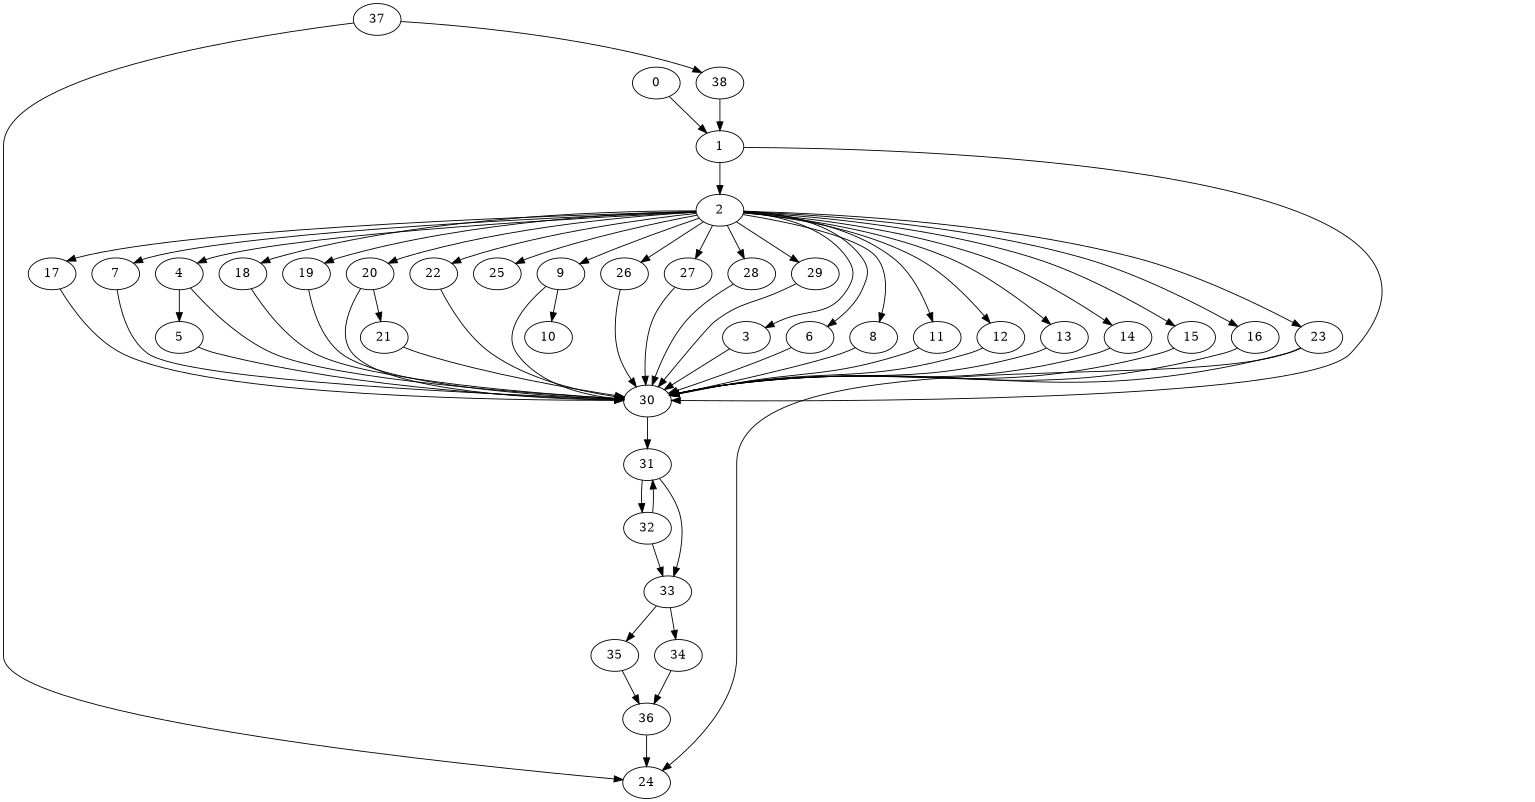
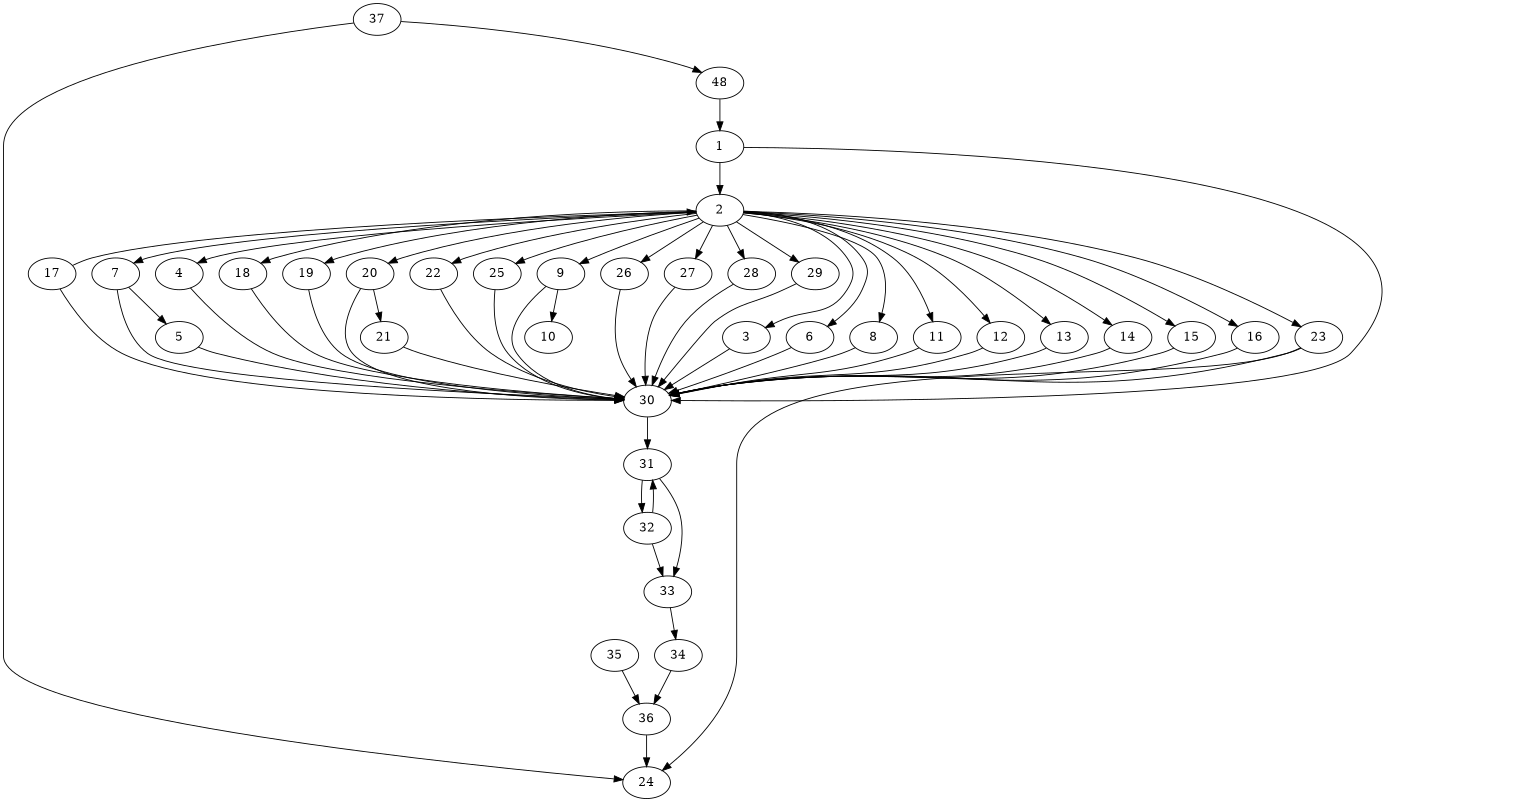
node "0": removed
node "38": label "38" -> "48"
edge "2" -> "17": reversed
edge "4" -> "5": now "7" -> "5"
edge "25" -> "30": added
edge "33" -> "35": removed
